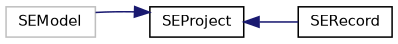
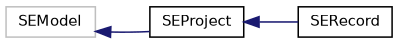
edge "SEModel" -> "SEProject": reversed
